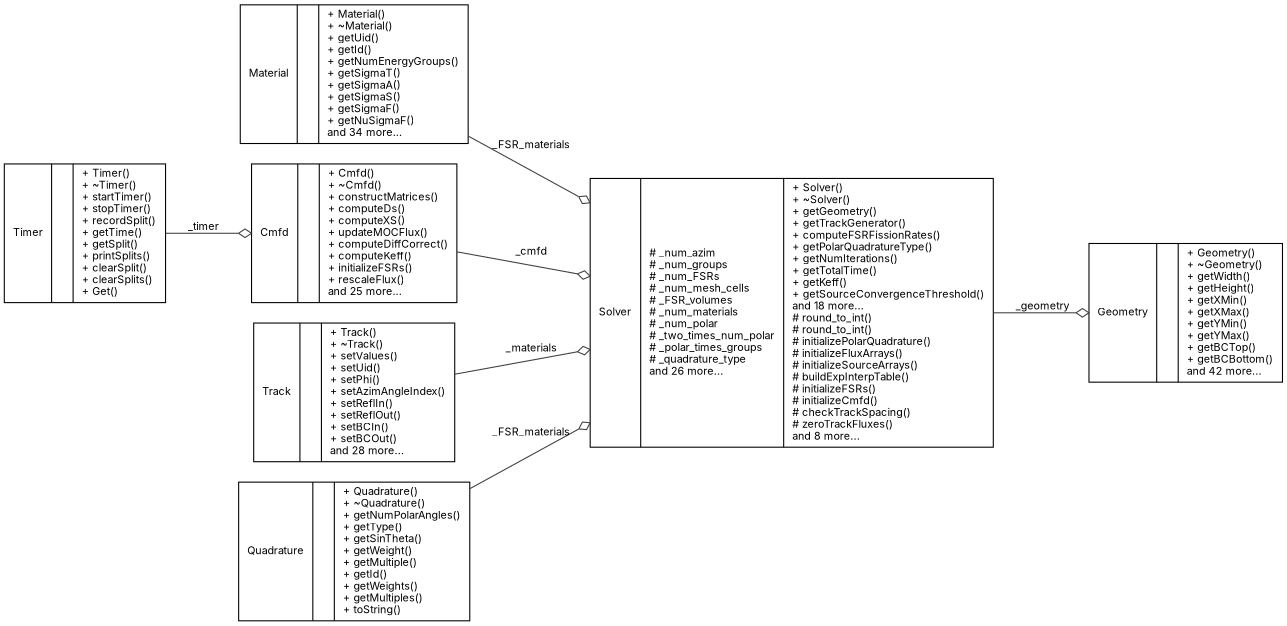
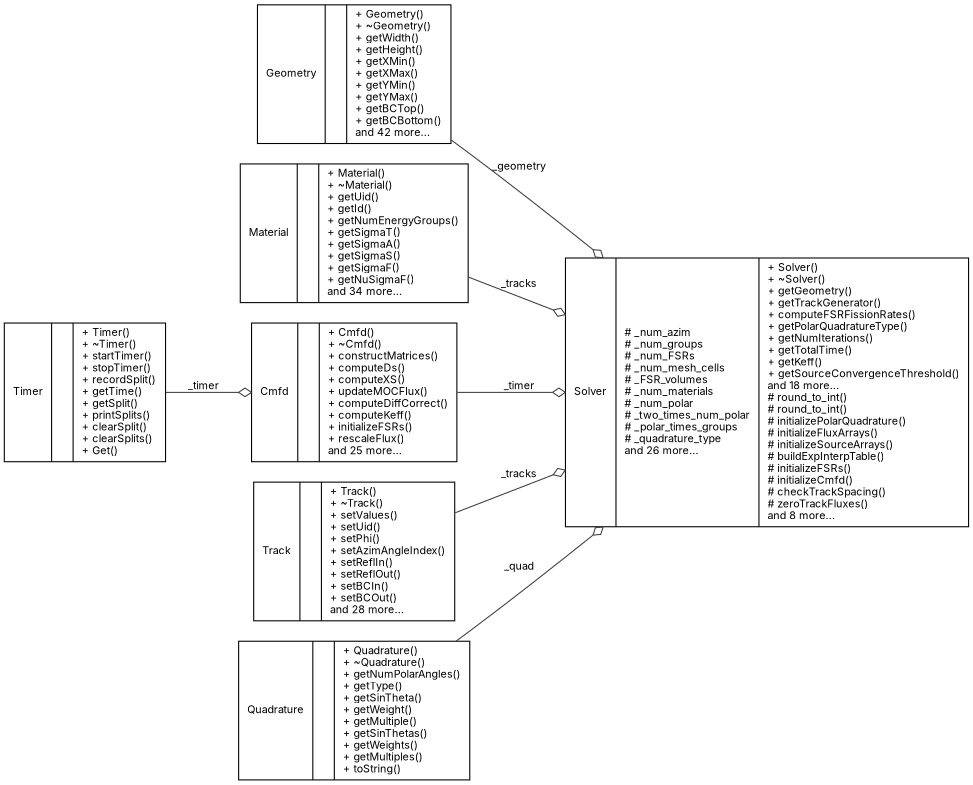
edge "Material" -> "Solver": label " _FSR_materials" -> " _tracks"
edge "Cmfd" -> "Solver": label " _cmfd" -> " _timer"
edge "Solver" -> "Geometry": reversed
edge "Track" -> "Solver": label " _materials" -> " _tracks"
edge "Quadrature" -> "Solver": label " _FSR_materials" -> " _quad"
node "Quadrature": text "+ getId()" -> "+ getSinThetas()"
